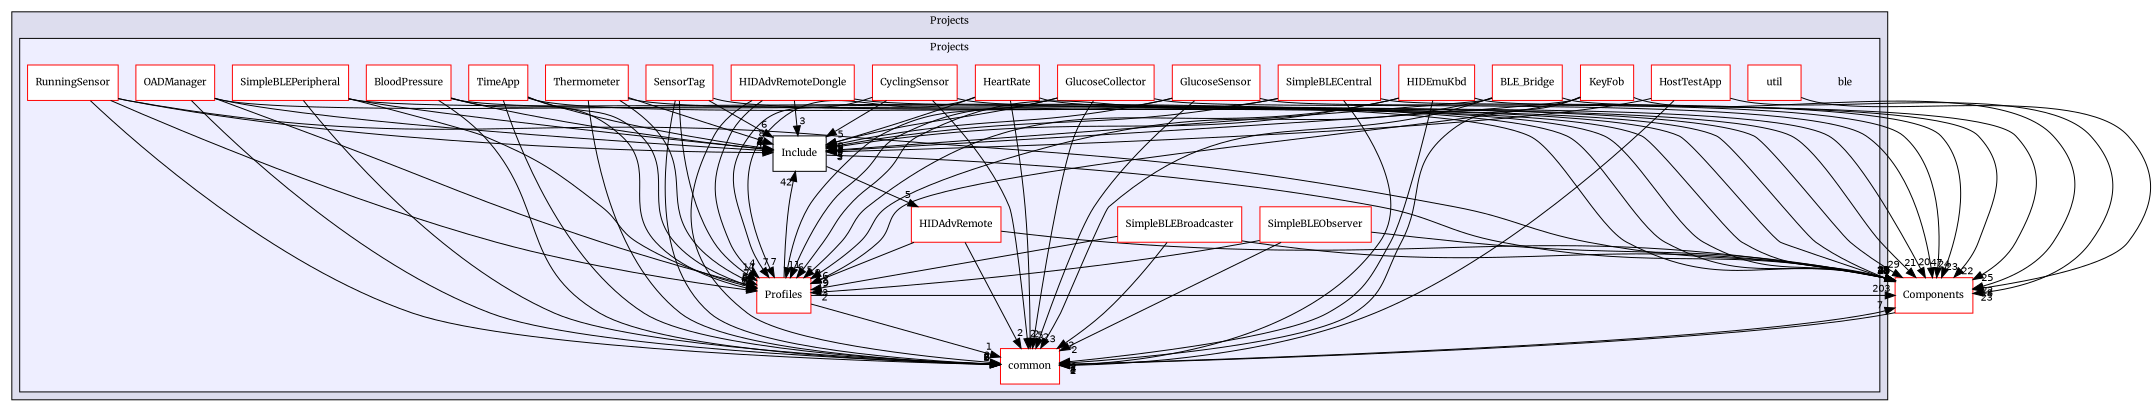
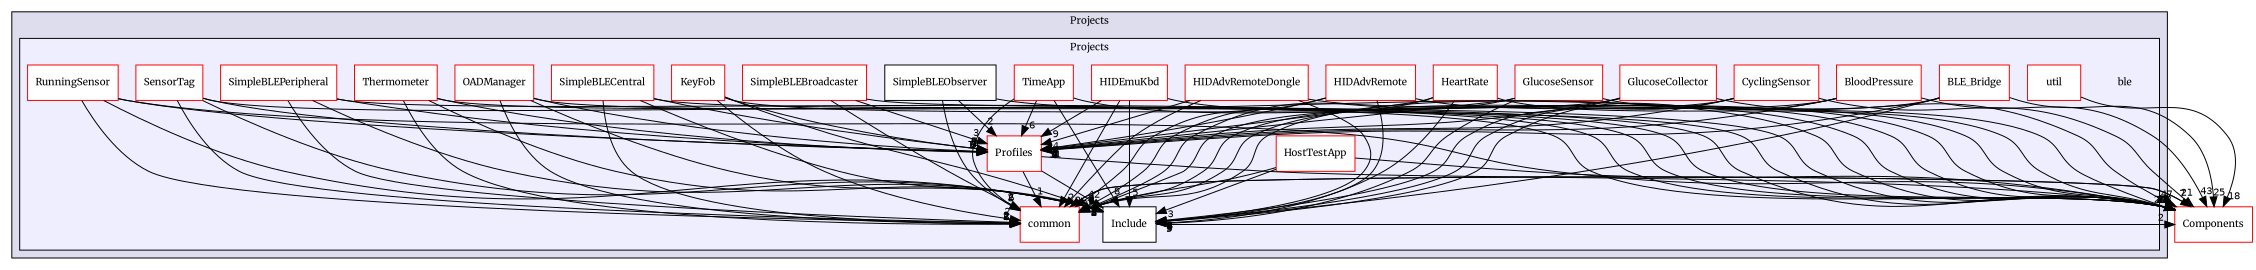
edge "Include" -> "HIDAdvRemote": reversed
node "SimpleBLEObserver": color red -> black
